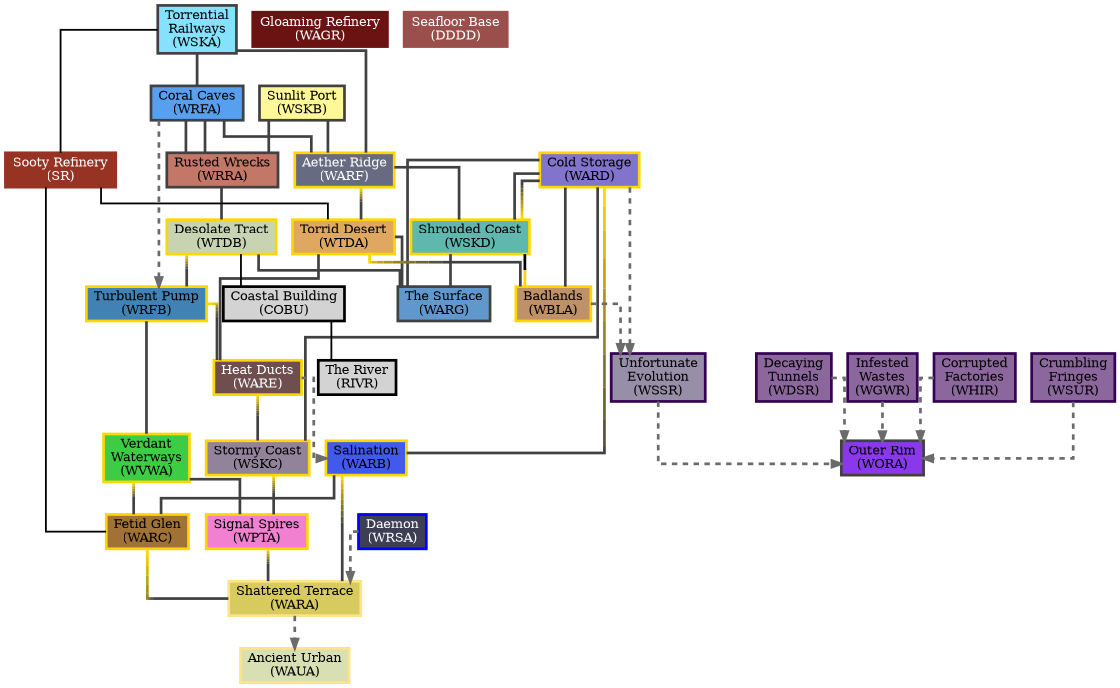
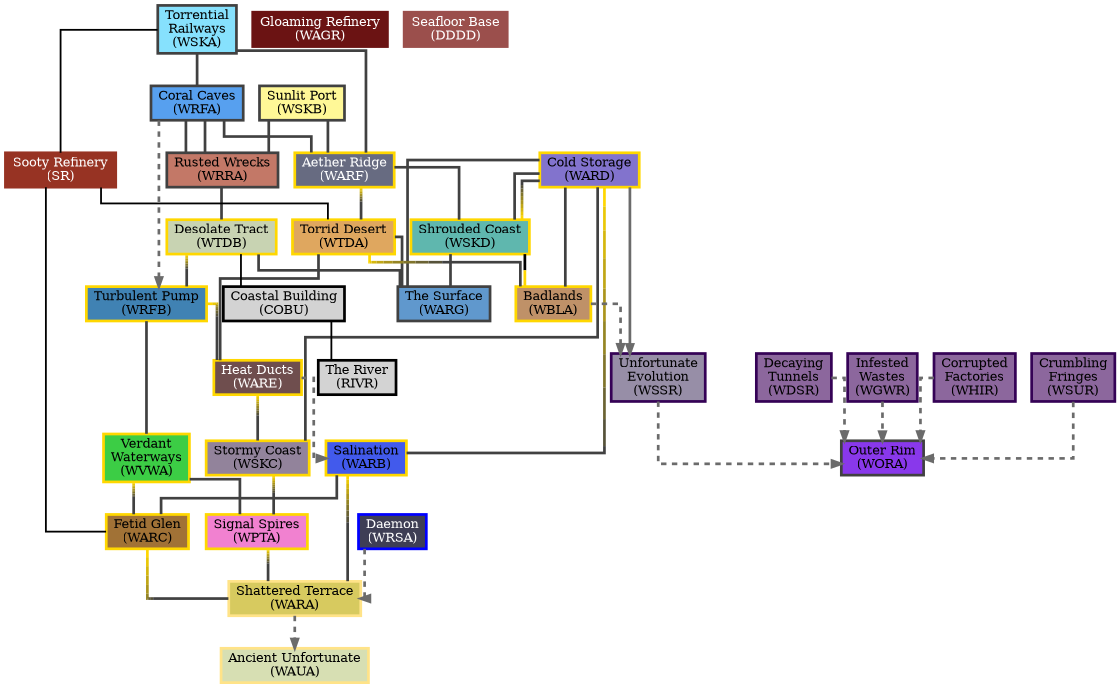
edge "Cold Storage (WARD)" -> "Unfortunate Evolution (WSSR)": style dashed -> solid
node "Ancient Urban (WAUA)": label "Ancient Urban (WAUA)" -> "Ancient Unfortunate (WAUA)"
